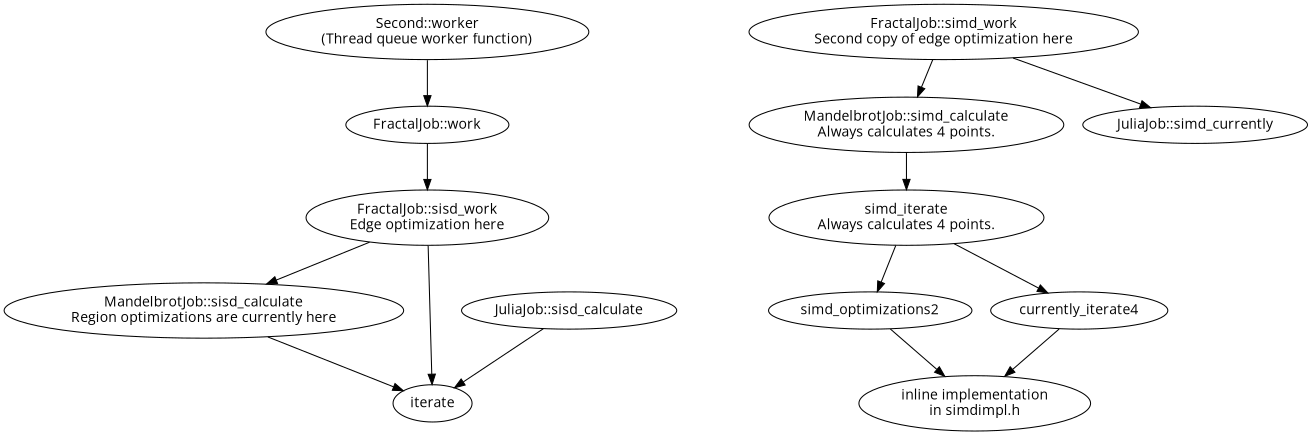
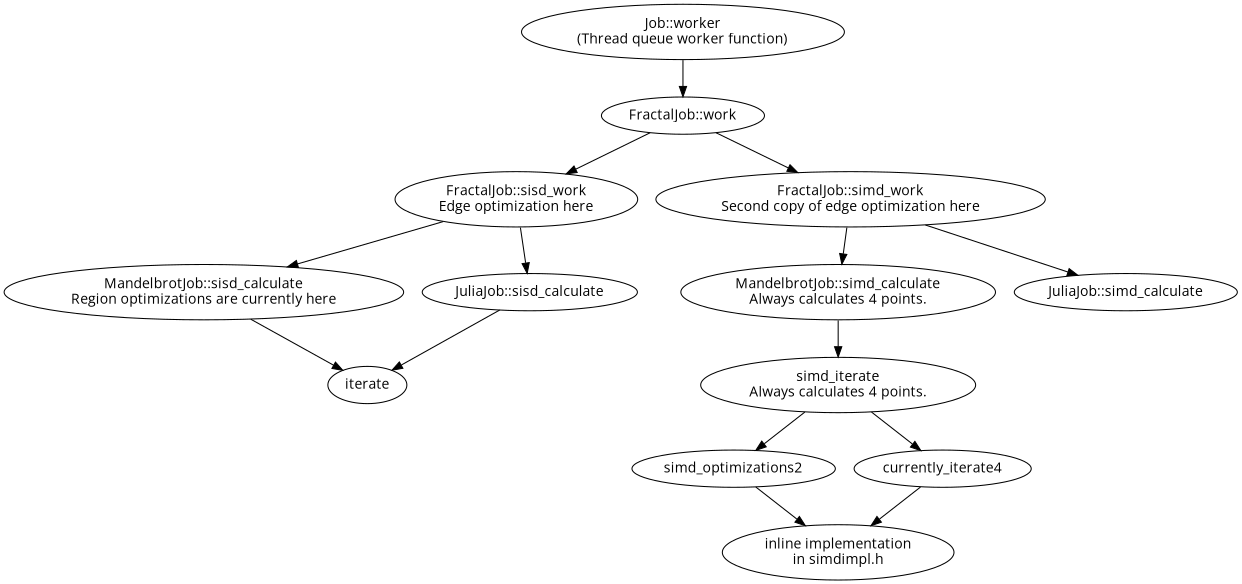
node "Second::worker (Thread queue worker function)": label "Second::worker (Thread queue worker function)" -> "Job::worker (Thread queue worker function)"
node "JuliaJob::simd_currently": label "JuliaJob::simd_currently" -> "JuliaJob::simd_calculate"
edge "FractalJob::work" -> "FractalJob::simd_work Second copy of edge optimization here": added
edge "FractalJob::sisd_work Edge optimization here" -> "iterate": now "FractalJob::sisd_work Edge optimization here" -> "JuliaJob::sisd_calculate"
